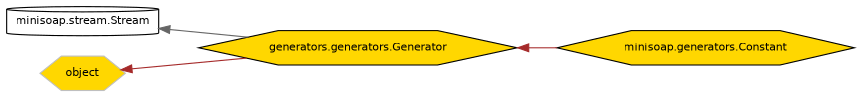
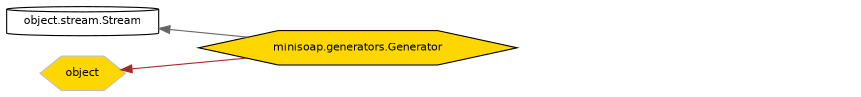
node "minisoap.stream.Stream": label "minisoap.stream.Stream" -> "object.stream.Stream"
node "generators.generators.Generator": label "generators.generators.Generator" -> "minisoap.generators.Generator"
node "minisoap.generators.Constant": removed
